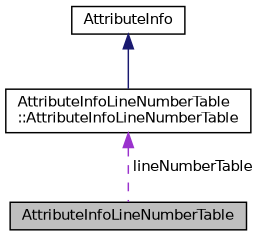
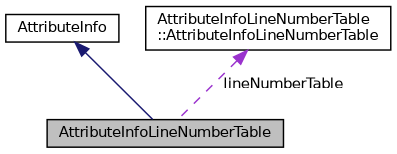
edge "AttributeInfoLineNumberTable ::AttributeInfoLineNumberTable" -> "AttributeInfo": now "AttributeInfoLineNumberTable" -> "AttributeInfo"
